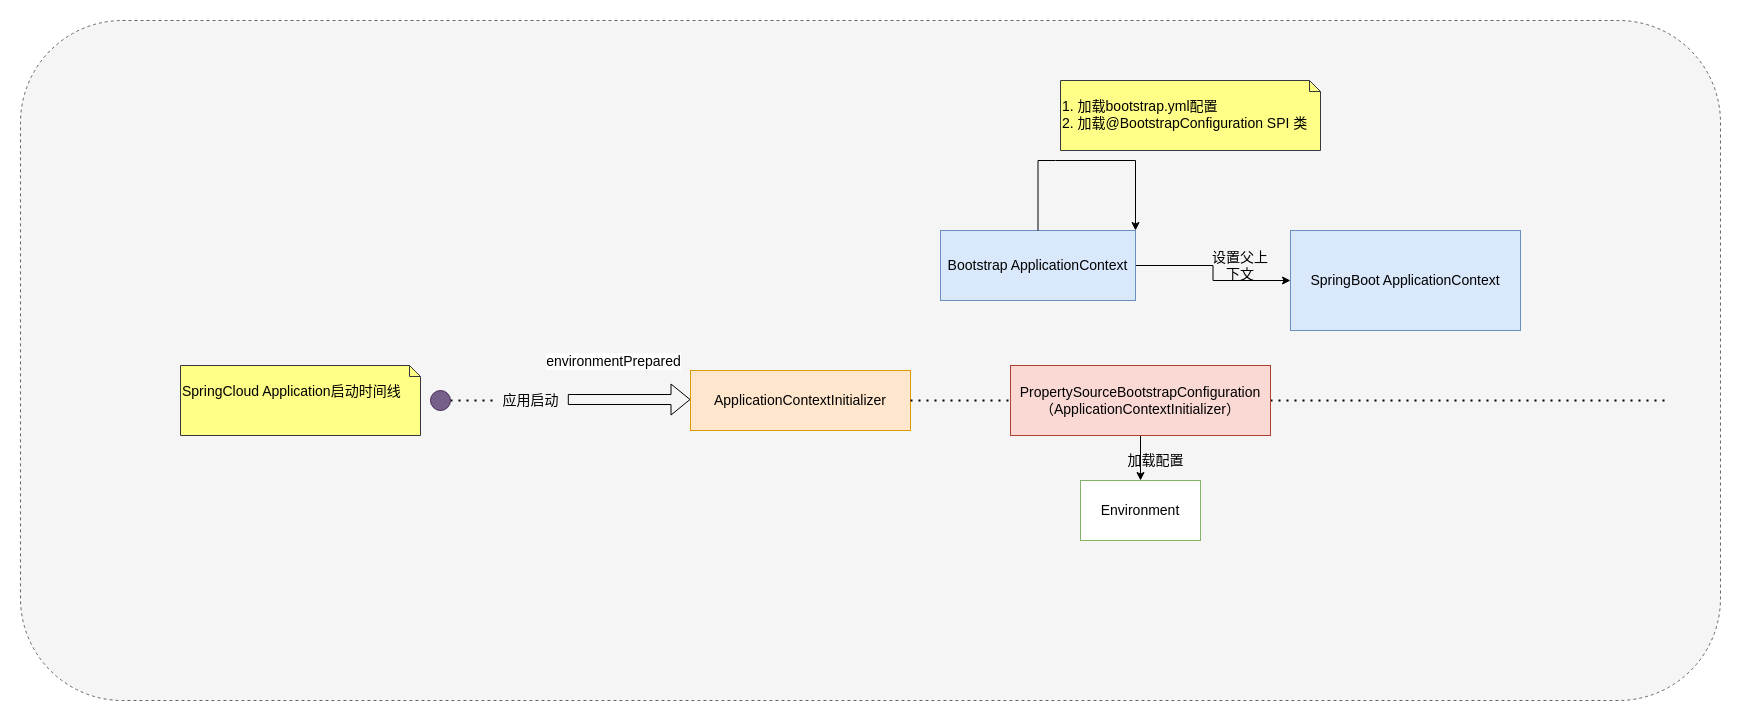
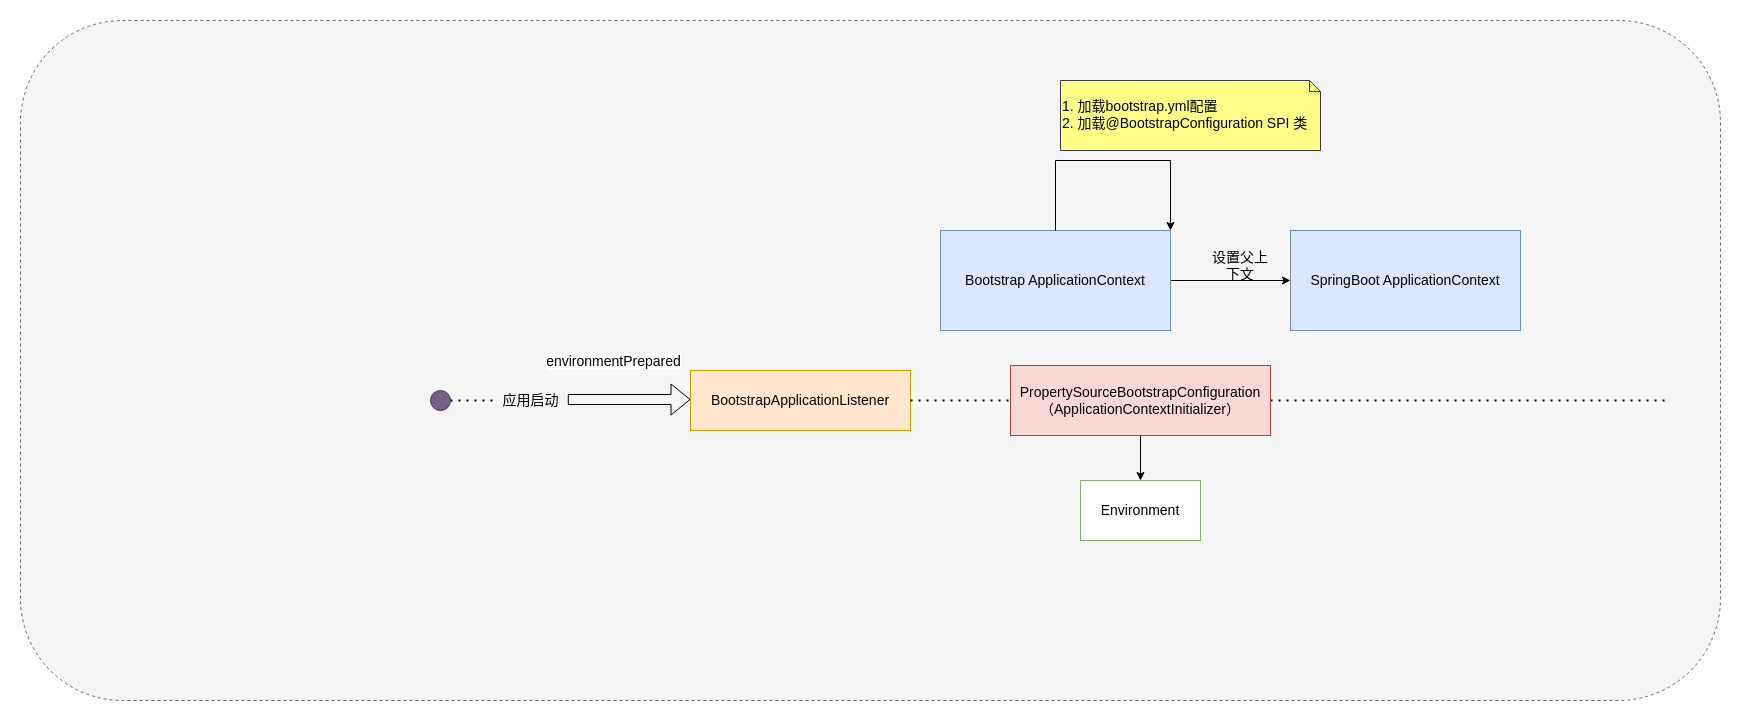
node "Bootstrap ApplicationContext": size 195x70 -> 230x100
node "SpringCloud Application启动时间线": removed
node "ApplicationContextInitializer": label "ApplicationContextInitializer" -> "BootstrapApplicationListener"
node "加载配置": removed
